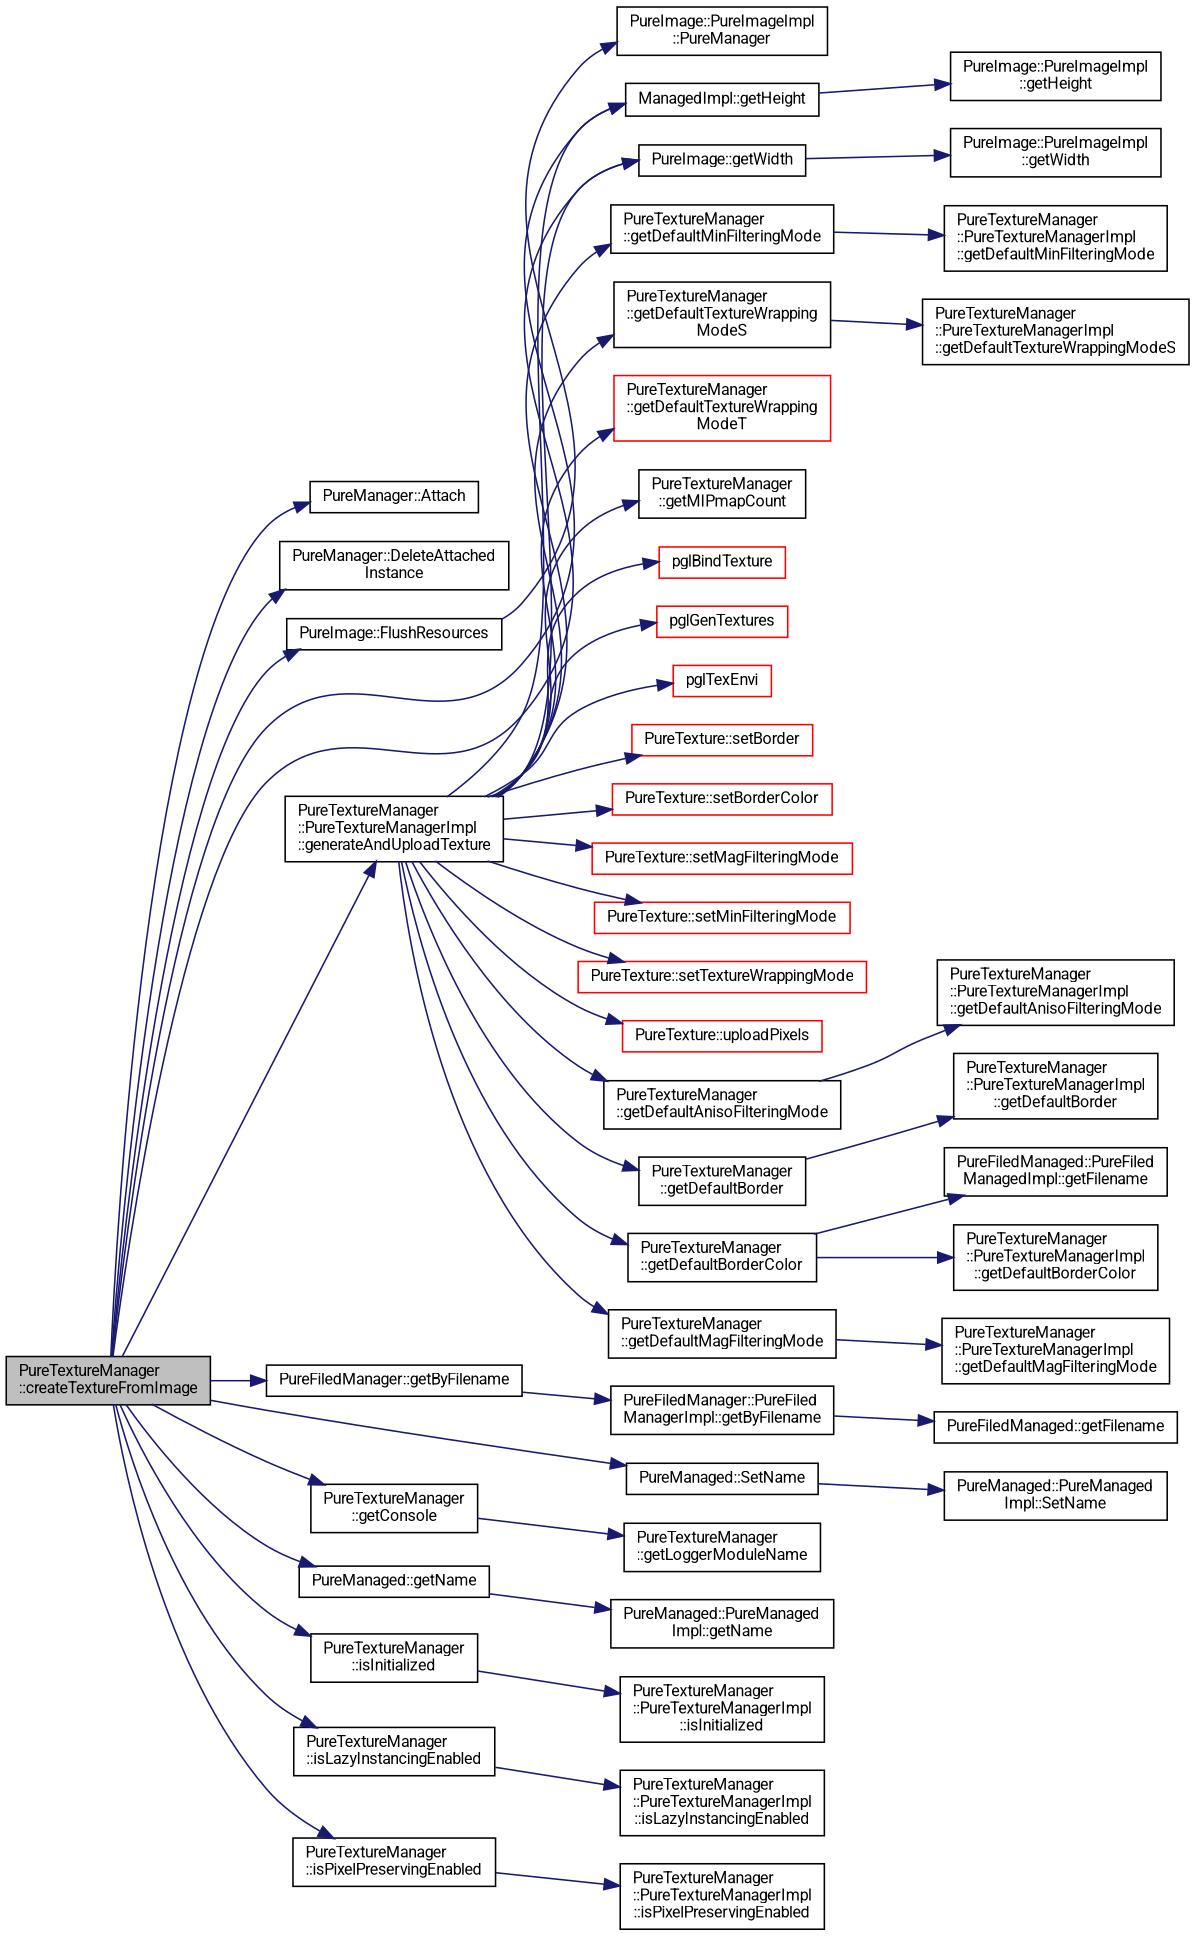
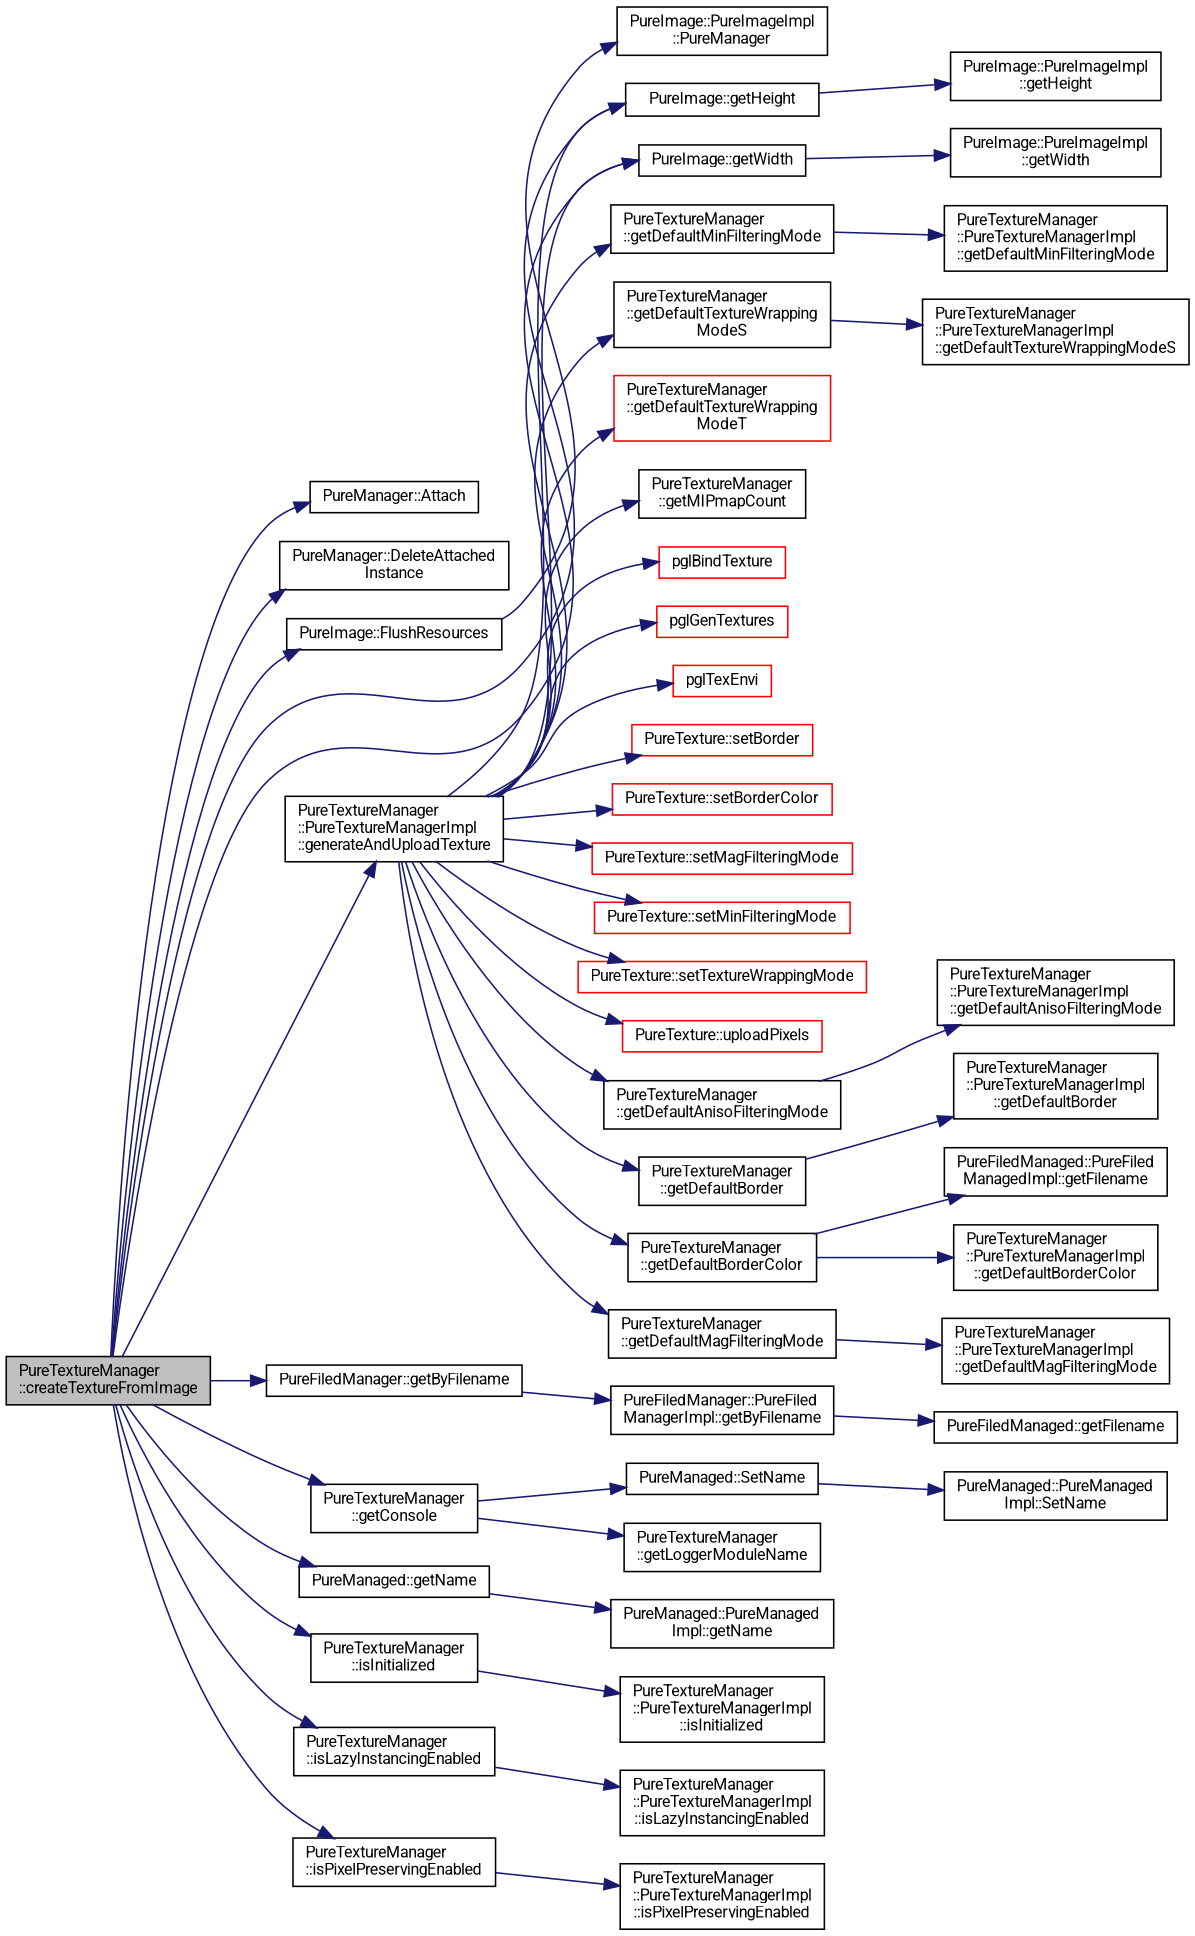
node "ManagedImpl::getHeight": label "ManagedImpl::getHeight" -> "PureImage::getHeight"
edge "PureTextureManager ::createTextureFromImage" -> "PureManaged::SetName": now "PureTextureManager ::getConsole" -> "PureManaged::SetName"
